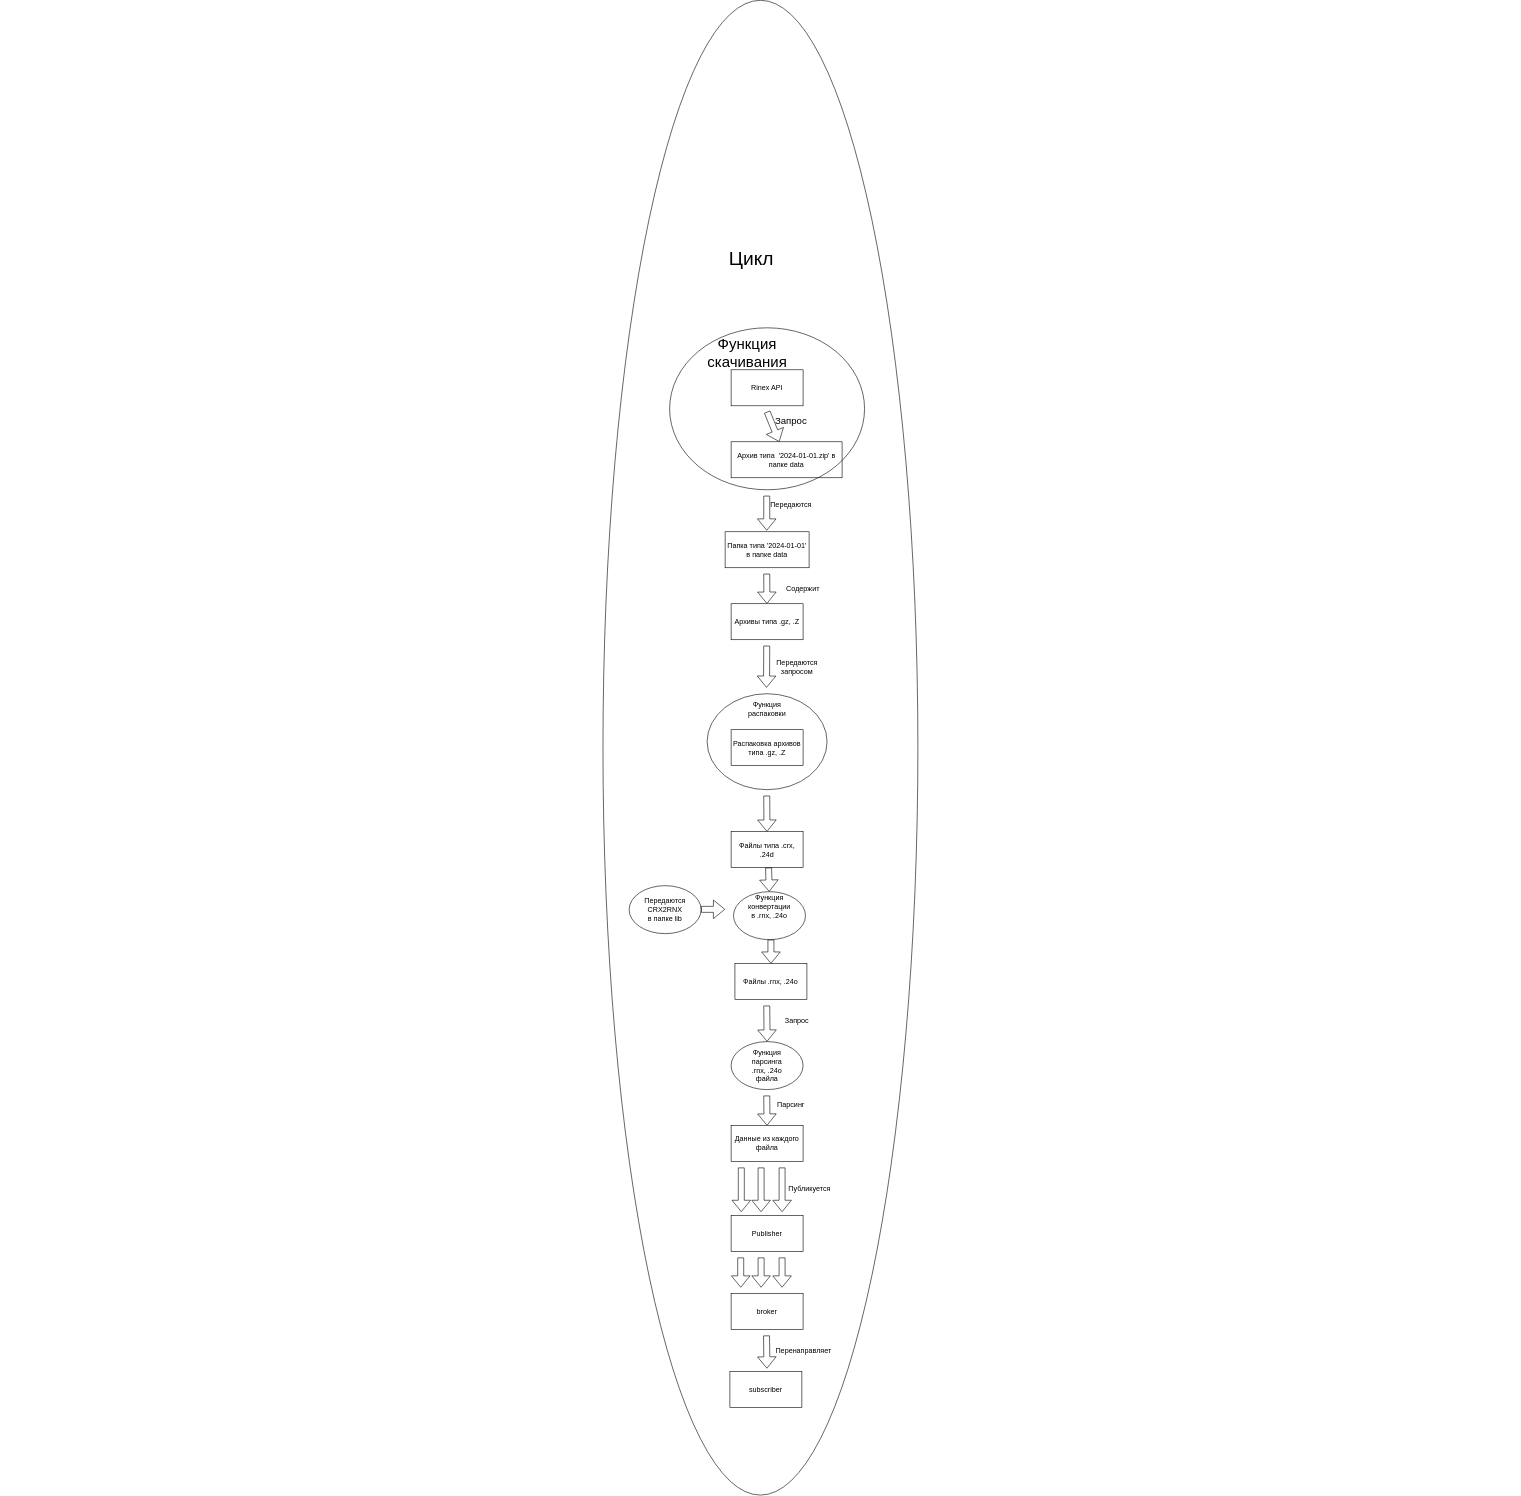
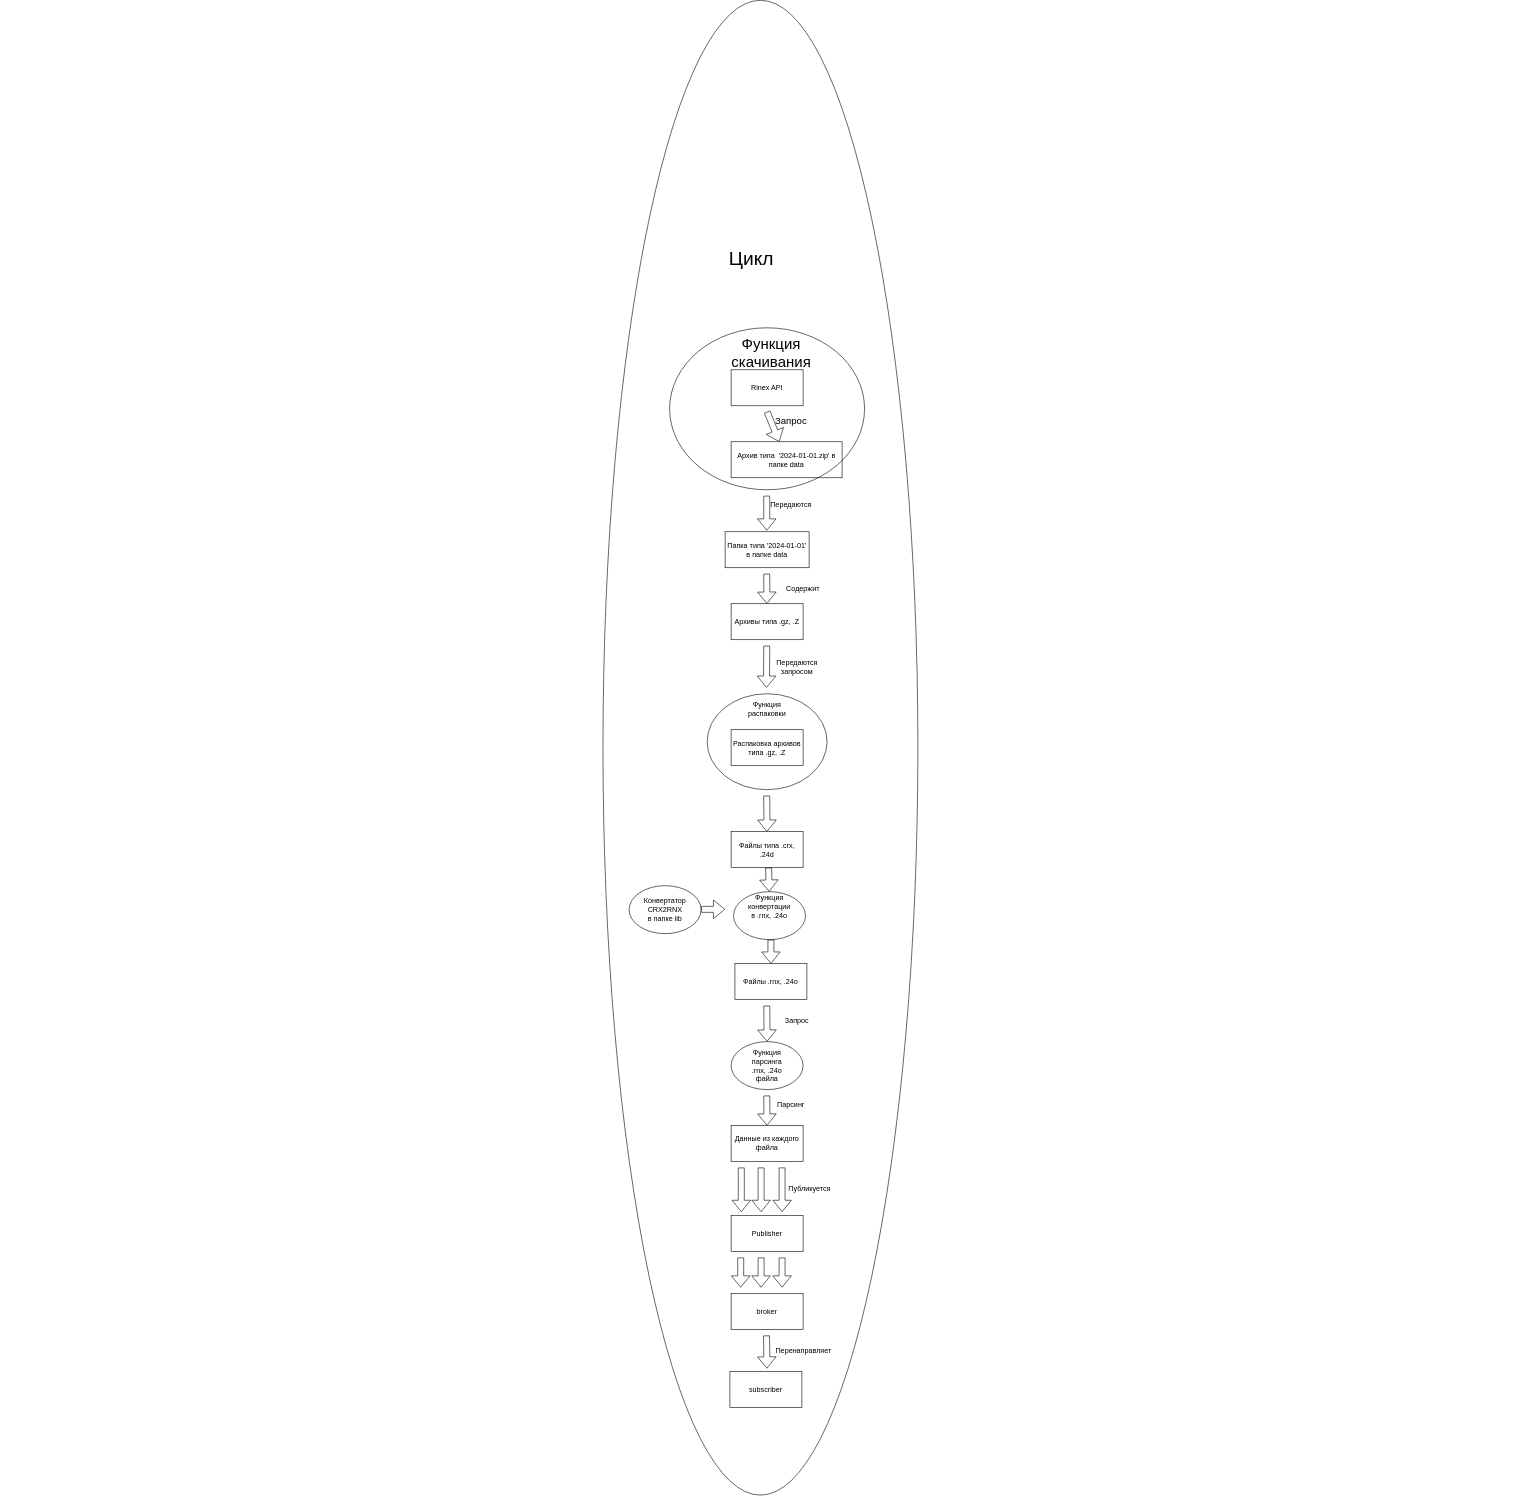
node "Функция скачивания": moved (747, 352) -> (771, 352)
node "Передаются CRX2RNX в папке lib": label "Передаются CRX2RNX в папке lib" -> "Конвертатор CRX2RNX в папке lib"
